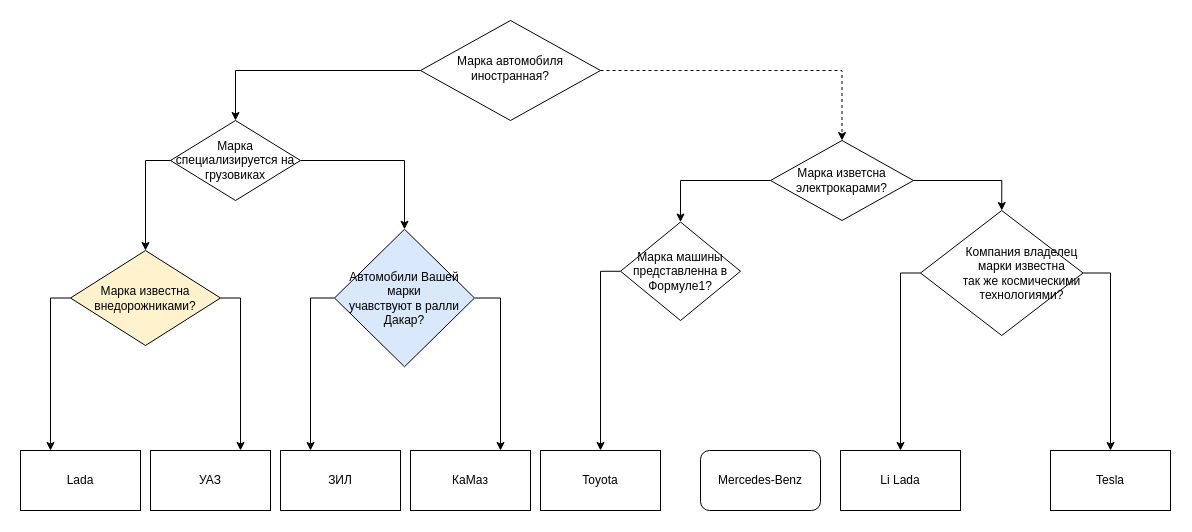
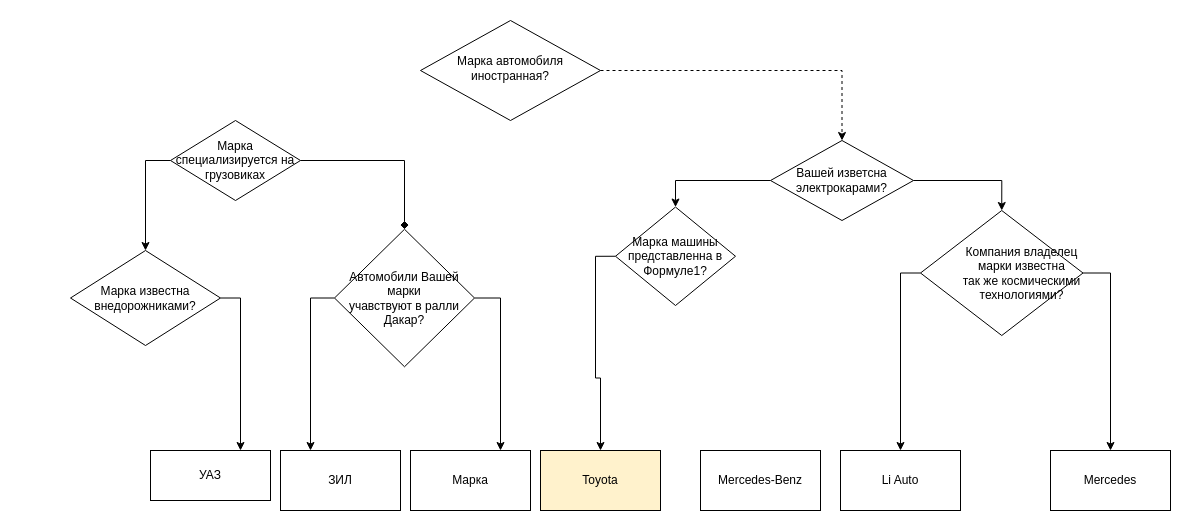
edge "Марка автомобиля иностранная?" -> "Марка специализируется на грузовиках": removed
node "Марка изветсна электрокарами?": label "Марка изветсна электрокарами?" -> "Вашей изветсна электрокарами?"
edge "Марка специализируется на грузовиках" -> "Автомобили Вашей марки учавствуют в ралли Дакар?": arrowhead classic -> diamond
node "Марка машины представленна в Формуле1?": moved (681, 271) -> (676, 256)
node "Марка известна внедорожниками?": fillcolor #fff2cc -> #ffffff
node "Автомобили Вашей марки учавствуют в ралли Дакар?": fillcolor #dae8fc -> #ffffff
edge "Марка известна внедорожниками?" -> "Lada": removed
node "Lada": removed
node "УАЗ": size 120x60 -> 120x50
node "КаМаз": label "КаМаз" -> "Марка"
node "Toyota": fillcolor #ffffff -> #fff2cc
node "Mercedes-Benz": shape rounded rectangle -> rectangle
node "Li Lada": label "Li Lada" -> "Li Auto"
node "Tesla": label "Tesla" -> "Mercedes"
